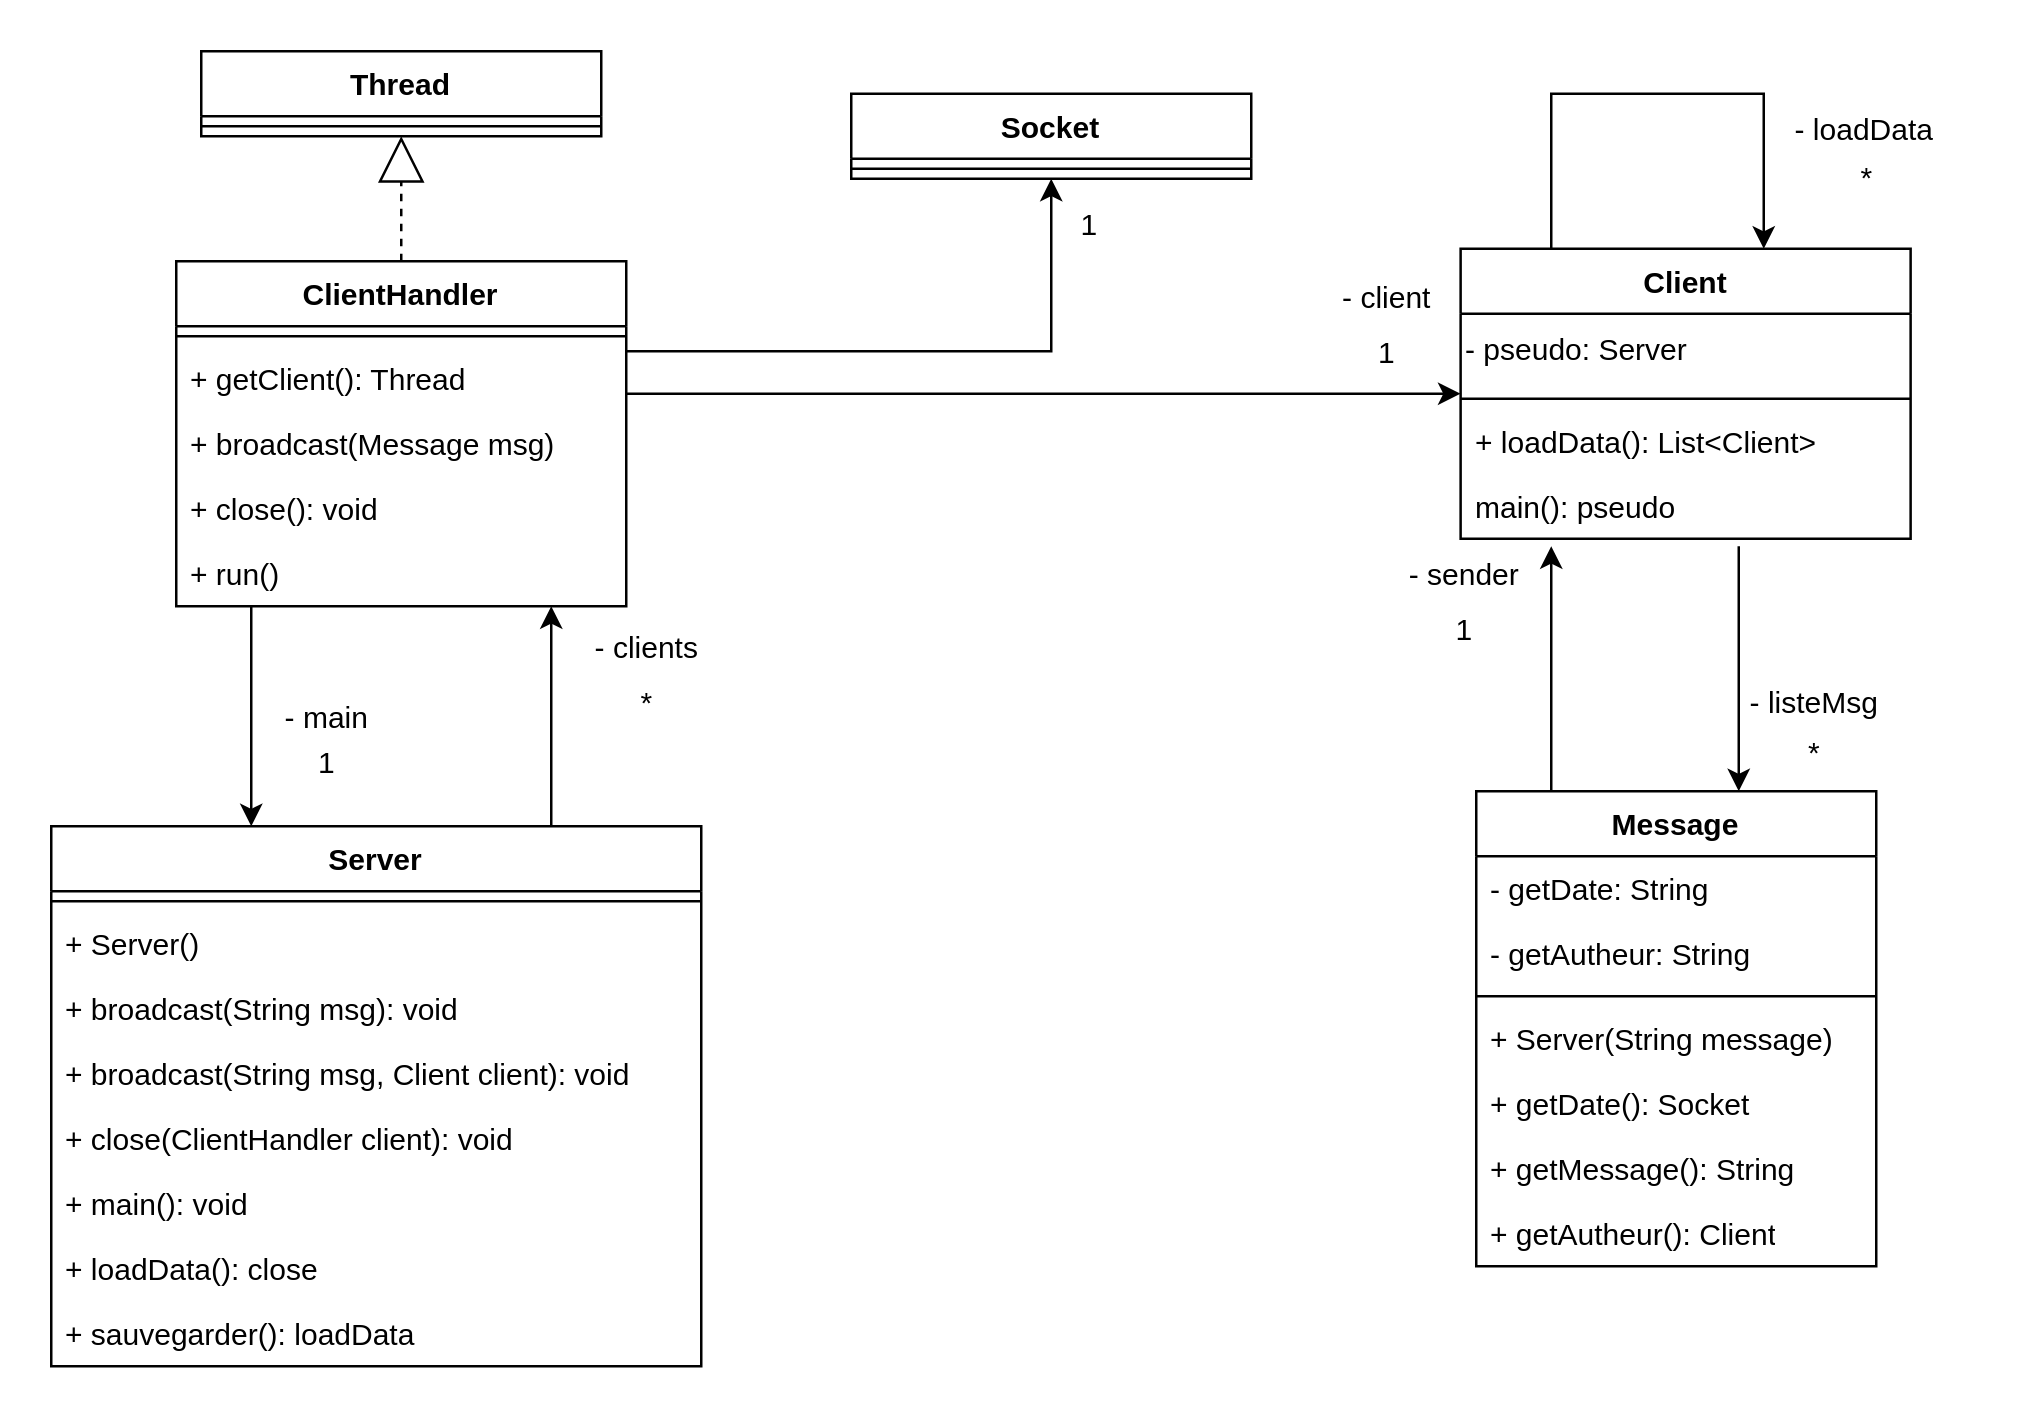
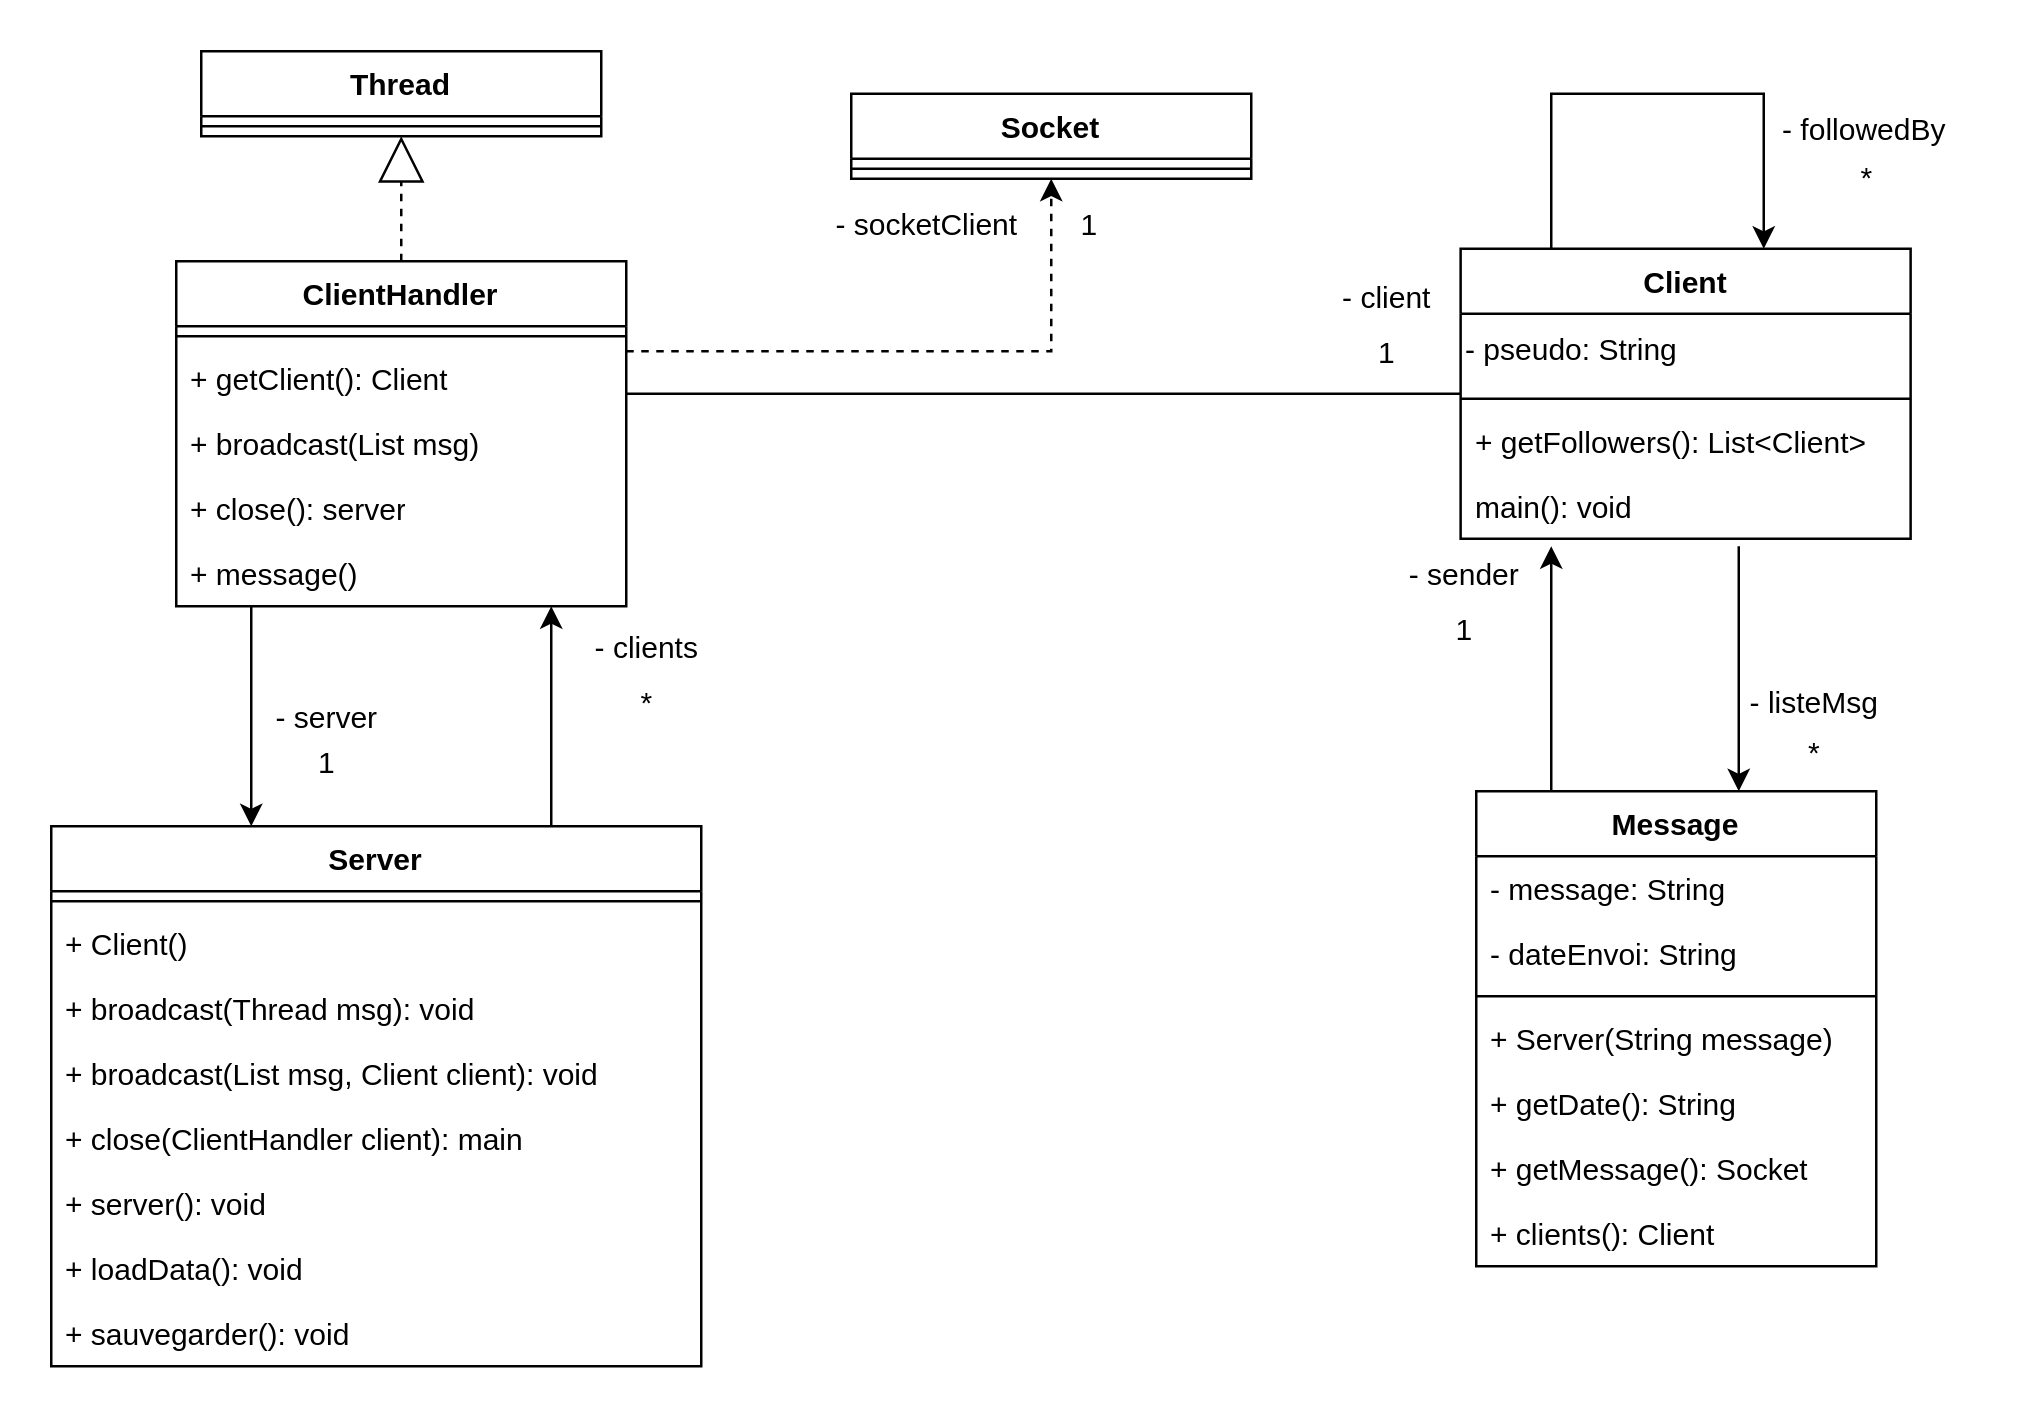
node "- loadData": label "- loadData" -> "- followedBy"
node "- socketClient": added
edge "ClientHandler" -> "Socket": style solid -> dashed
node "- pseudo: Server": label "- pseudo: Server" -> "- pseudo: String"
node "+ getClient(): Thread": label "+ getClient(): Thread" -> "+ getClient(): Client"
edge "ClientHandler" -> "Client": arrowhead classic -> none
node "+ loadData(): List<Client>": label "+ loadData(): List<Client>" -> "+ getFollowers(): List<Client>"
node "+ broadcast(Message msg)": label "+ broadcast(Message msg)" -> "+ broadcast(List msg)"
node "main(): pseudo": label "main(): pseudo" -> "main(): void"
node "+ close(): void": label "+ close(): void" -> "+ close(): server"
node "+ run()": label "+ run()" -> "+ message()"
node "- main": label "- main" -> "- server"
node "- getDate: String": label "- getDate: String" -> "- message: String"
node "+ Server()": label "+ Server()" -> "+ Client()"
node "- getAutheur: String": label "- getAutheur: String" -> "- dateEnvoi: String"
node "+ broadcast(String msg): void": label "+ broadcast(String msg): void" -> "+ broadcast(Thread msg): void"
node "+ broadcast(String msg, Client client): void": label "+ broadcast(String msg, Client client): void" -> "+ broadcast(List msg, Client client): void"
node "+ getDate(): Socket": label "+ getDate(): Socket" -> "+ getDate(): String"
node "+ close(ClientHandler client): void": label "+ close(ClientHandler client): void" -> "+ close(ClientHandler client): main"
node "+ getMessage(): String": label "+ getMessage(): String" -> "+ getMessage(): Socket"
node "+ main(): void": label "+ main(): void" -> "+ server(): void"
node "+ getAutheur(): Client": label "+ getAutheur(): Client" -> "+ clients(): Client"
node "+ loadData(): close": label "+ loadData(): close" -> "+ loadData(): void"
node "+ sauvegarder(): loadData": label "+ sauvegarder(): loadData" -> "+ sauvegarder(): void"
